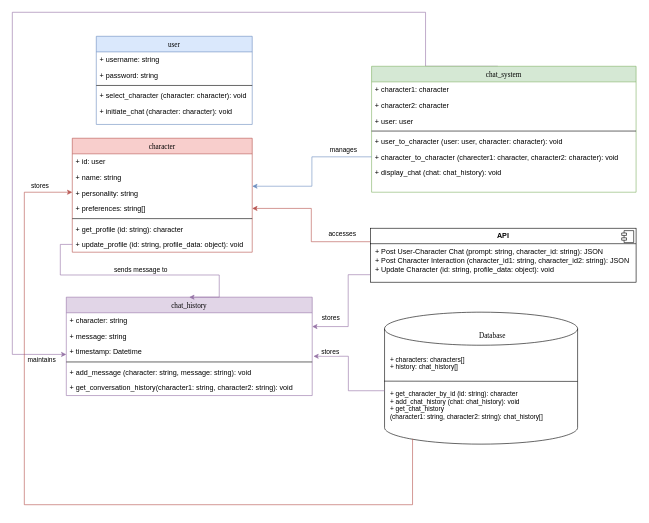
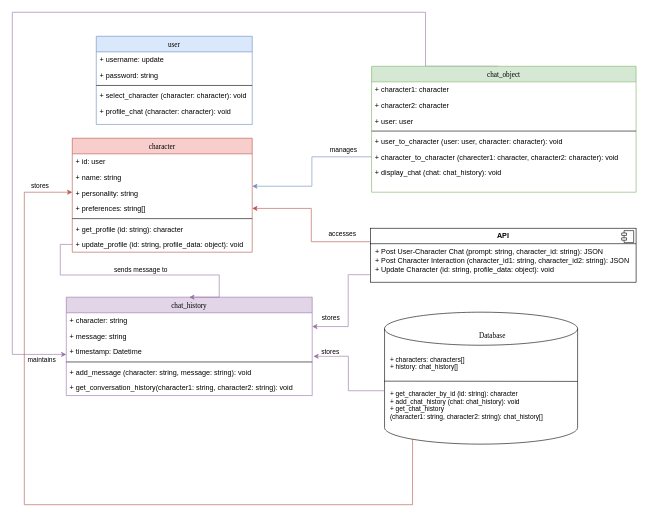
node "+ username: string": label "+ username: string" -> "+ username: update"
node "chat_system": label "chat_system" -> "chat_object"
node "+ initiate_chat (character: character): void": label "+ initiate_chat (character: character): void" -> "+ profile_chat (character: character): void"
